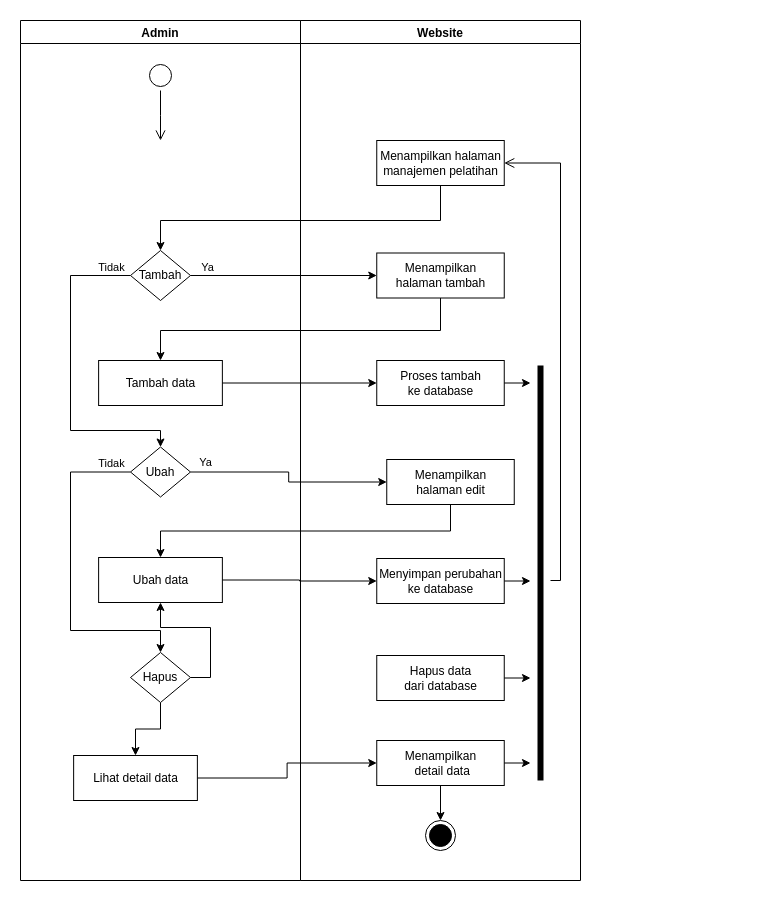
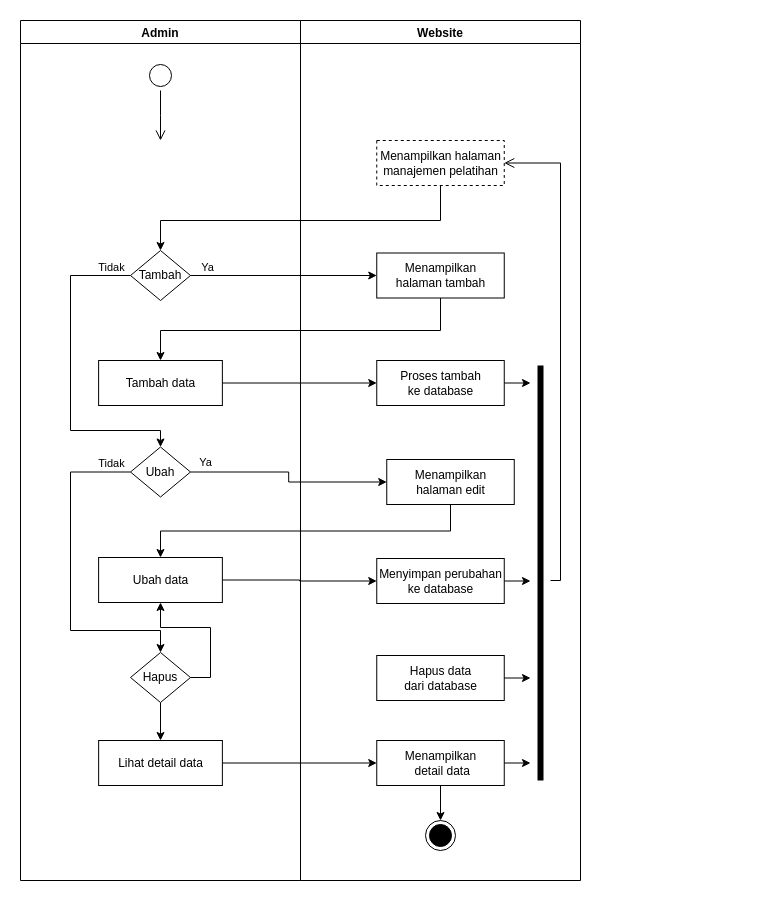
node "Menampilkan halaman manajemen pelatihan": style solid -> dashed
node "Lihat detail data": moved (136, 778) -> (161, 763)
